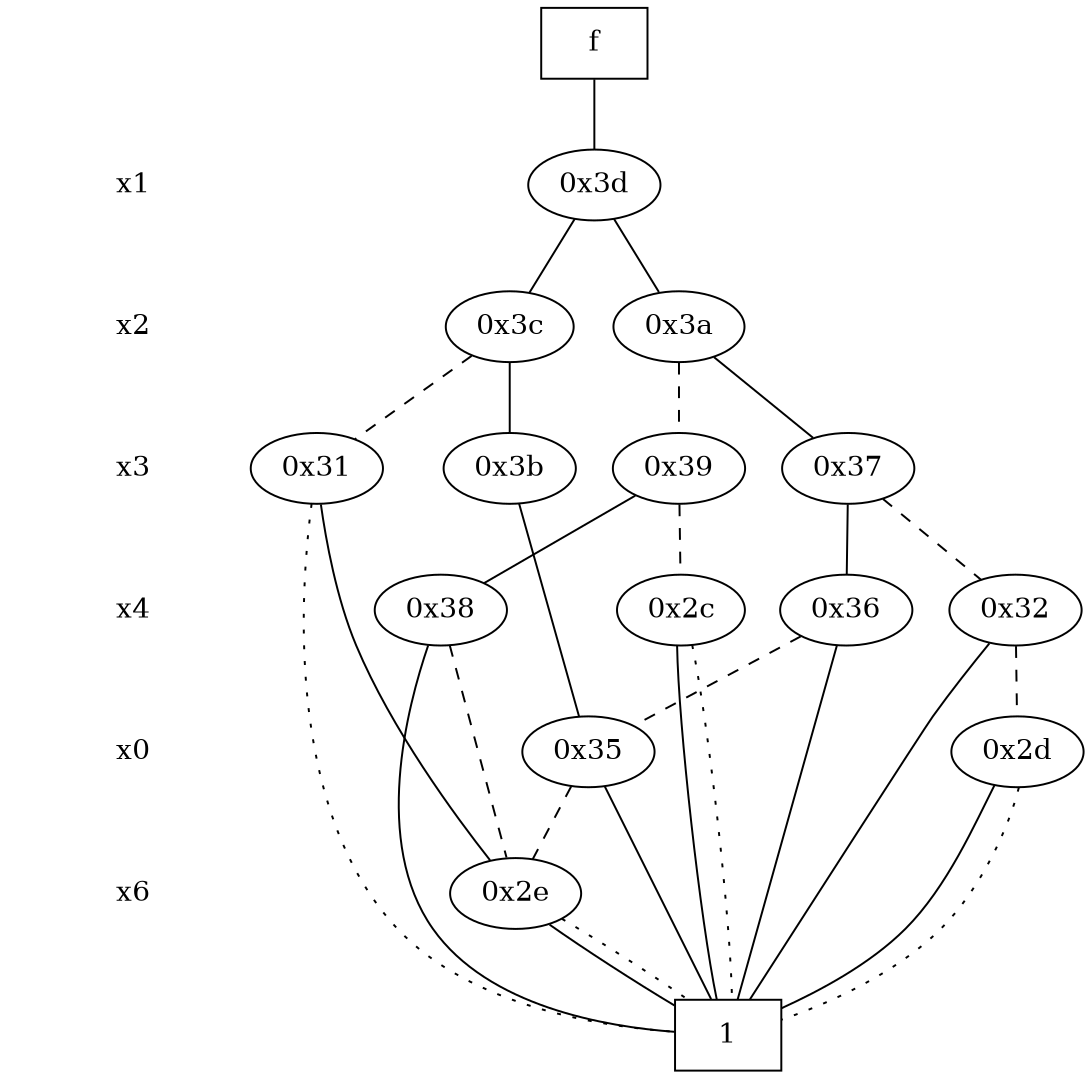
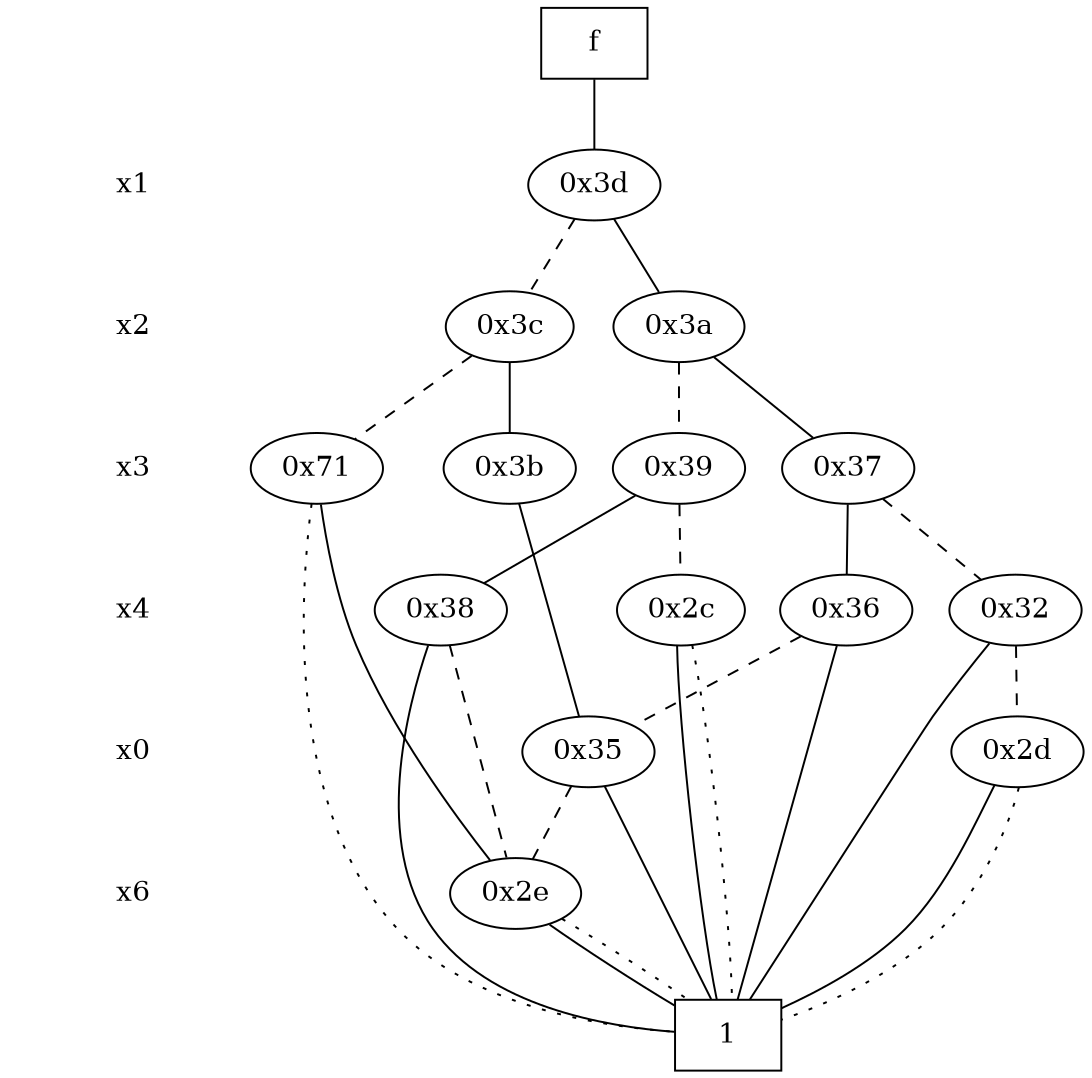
edge "0x3d" -- "0x3c": style solid -> dashed
node "0x31": label "0x31" -> "0x71"
